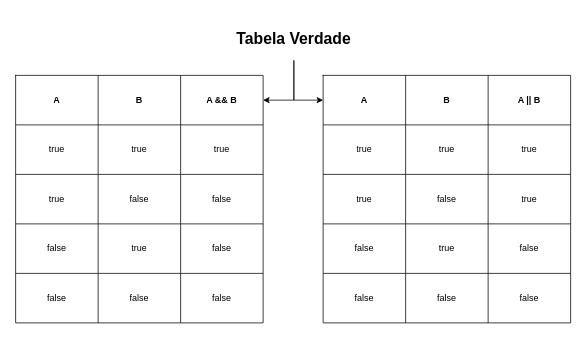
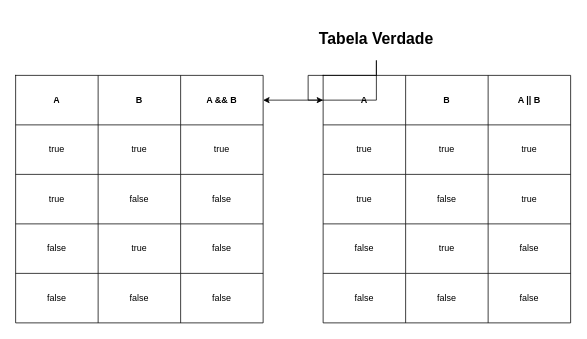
node "Tabela Verdade": moved (294, 38) -> (376, 38)
